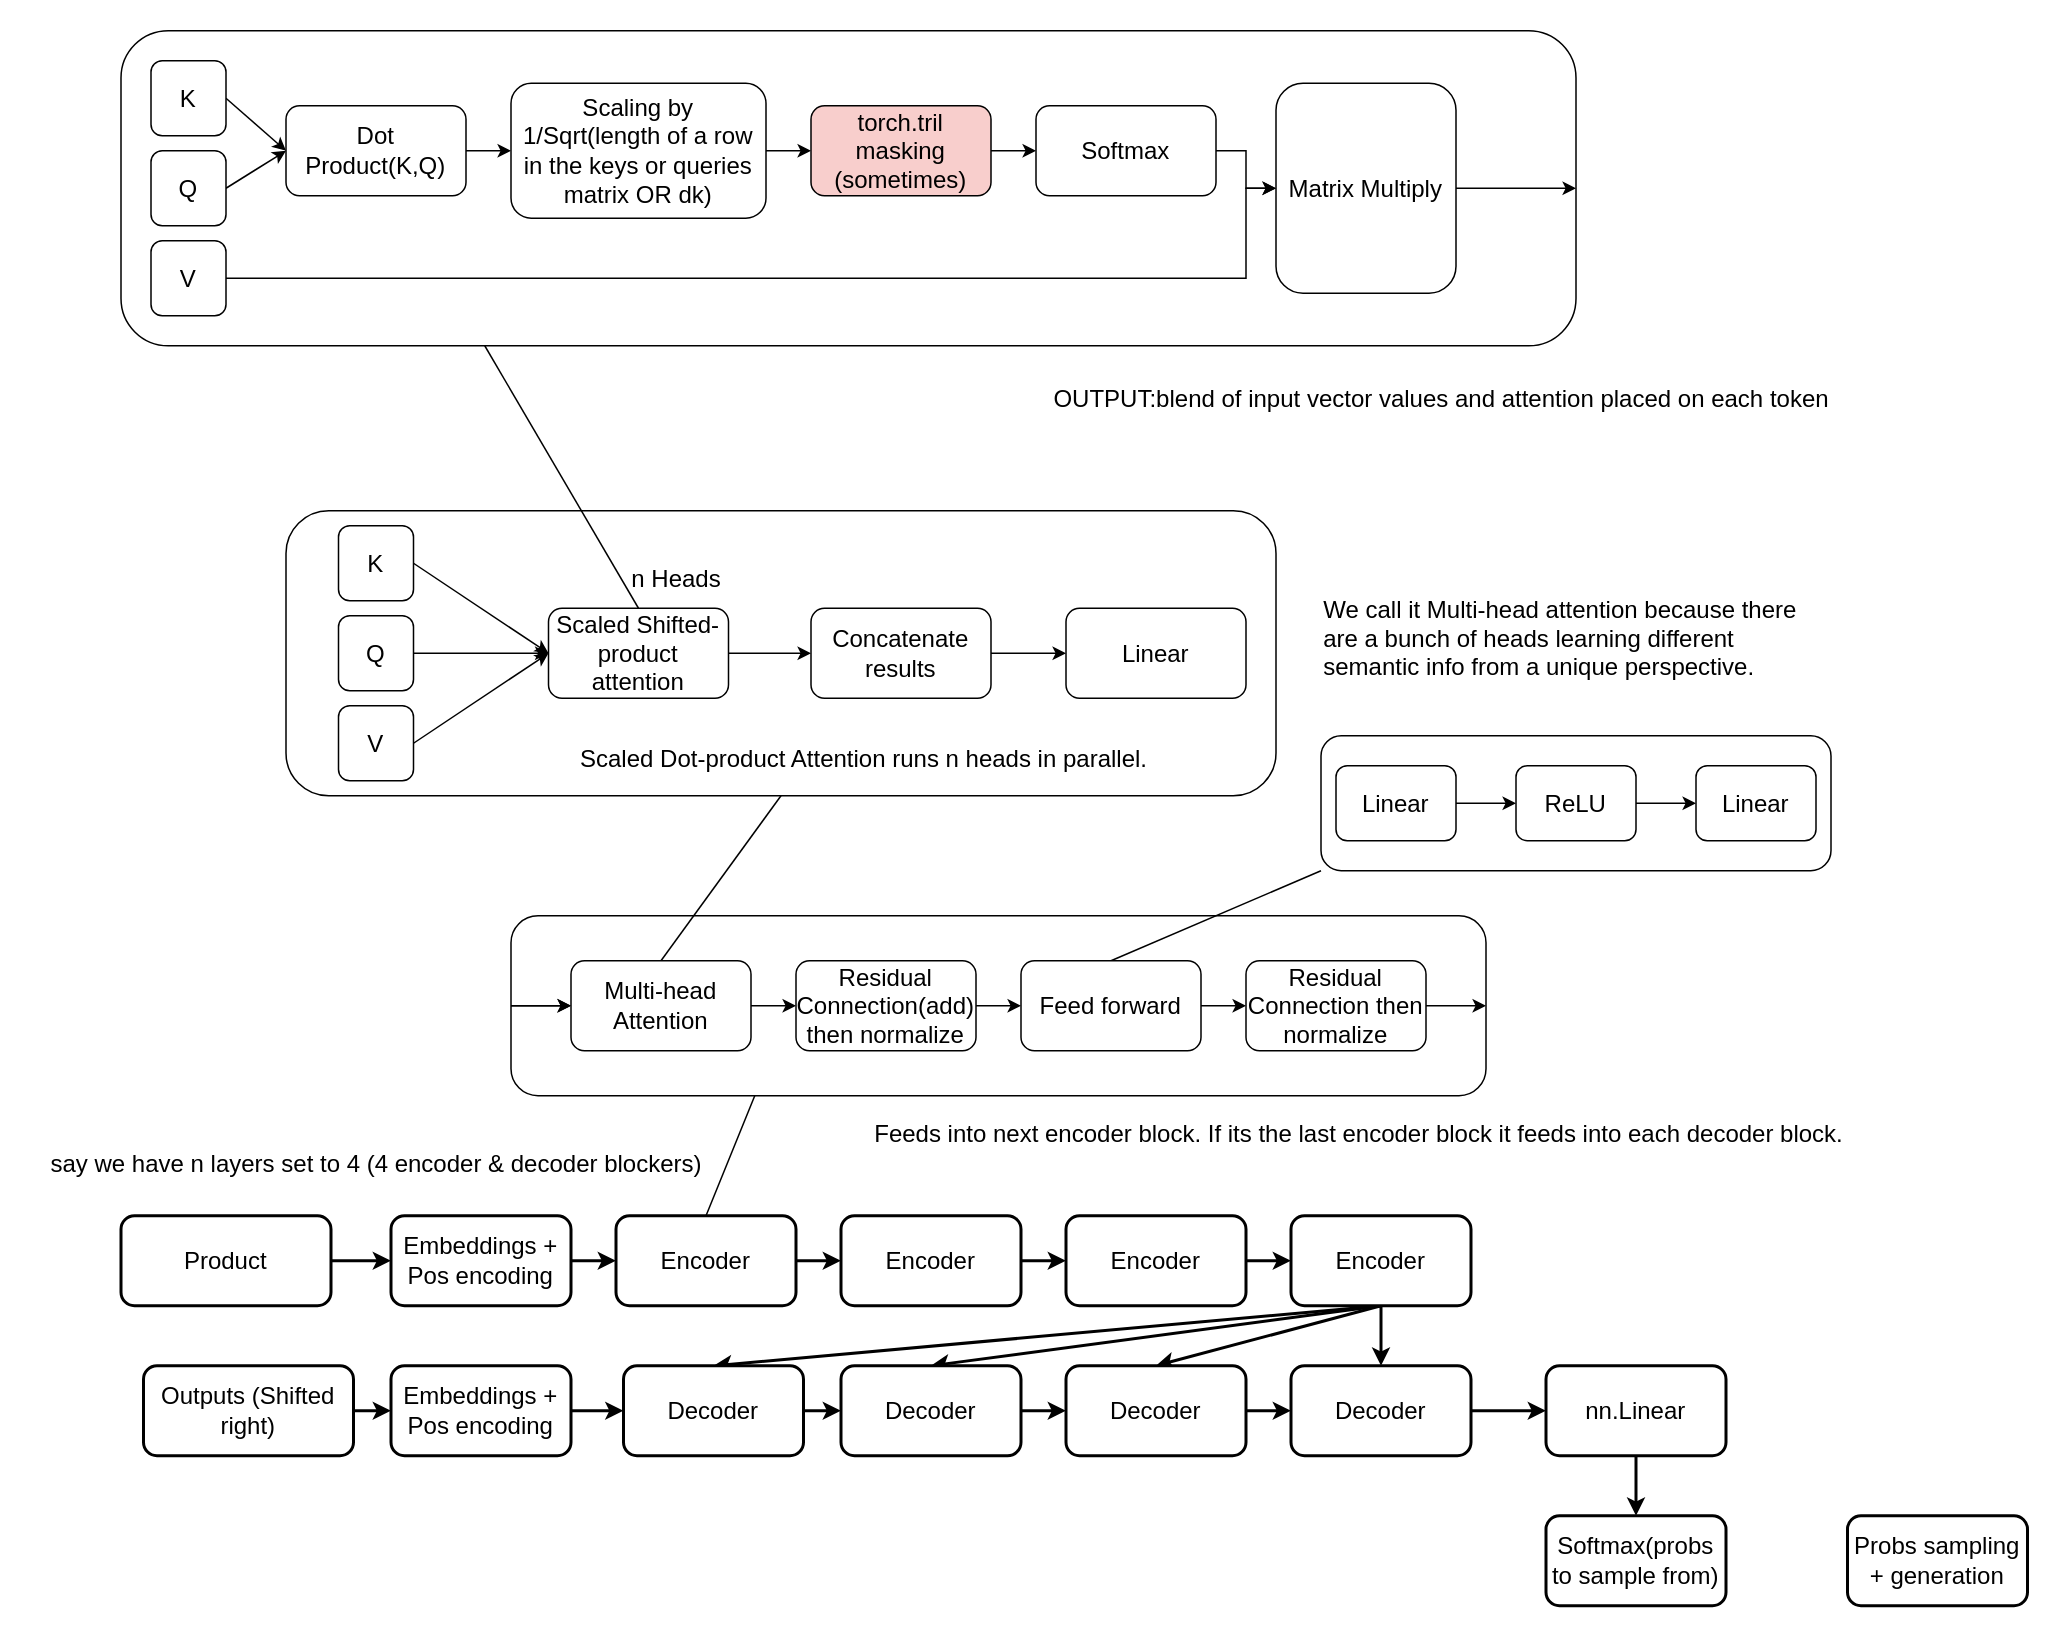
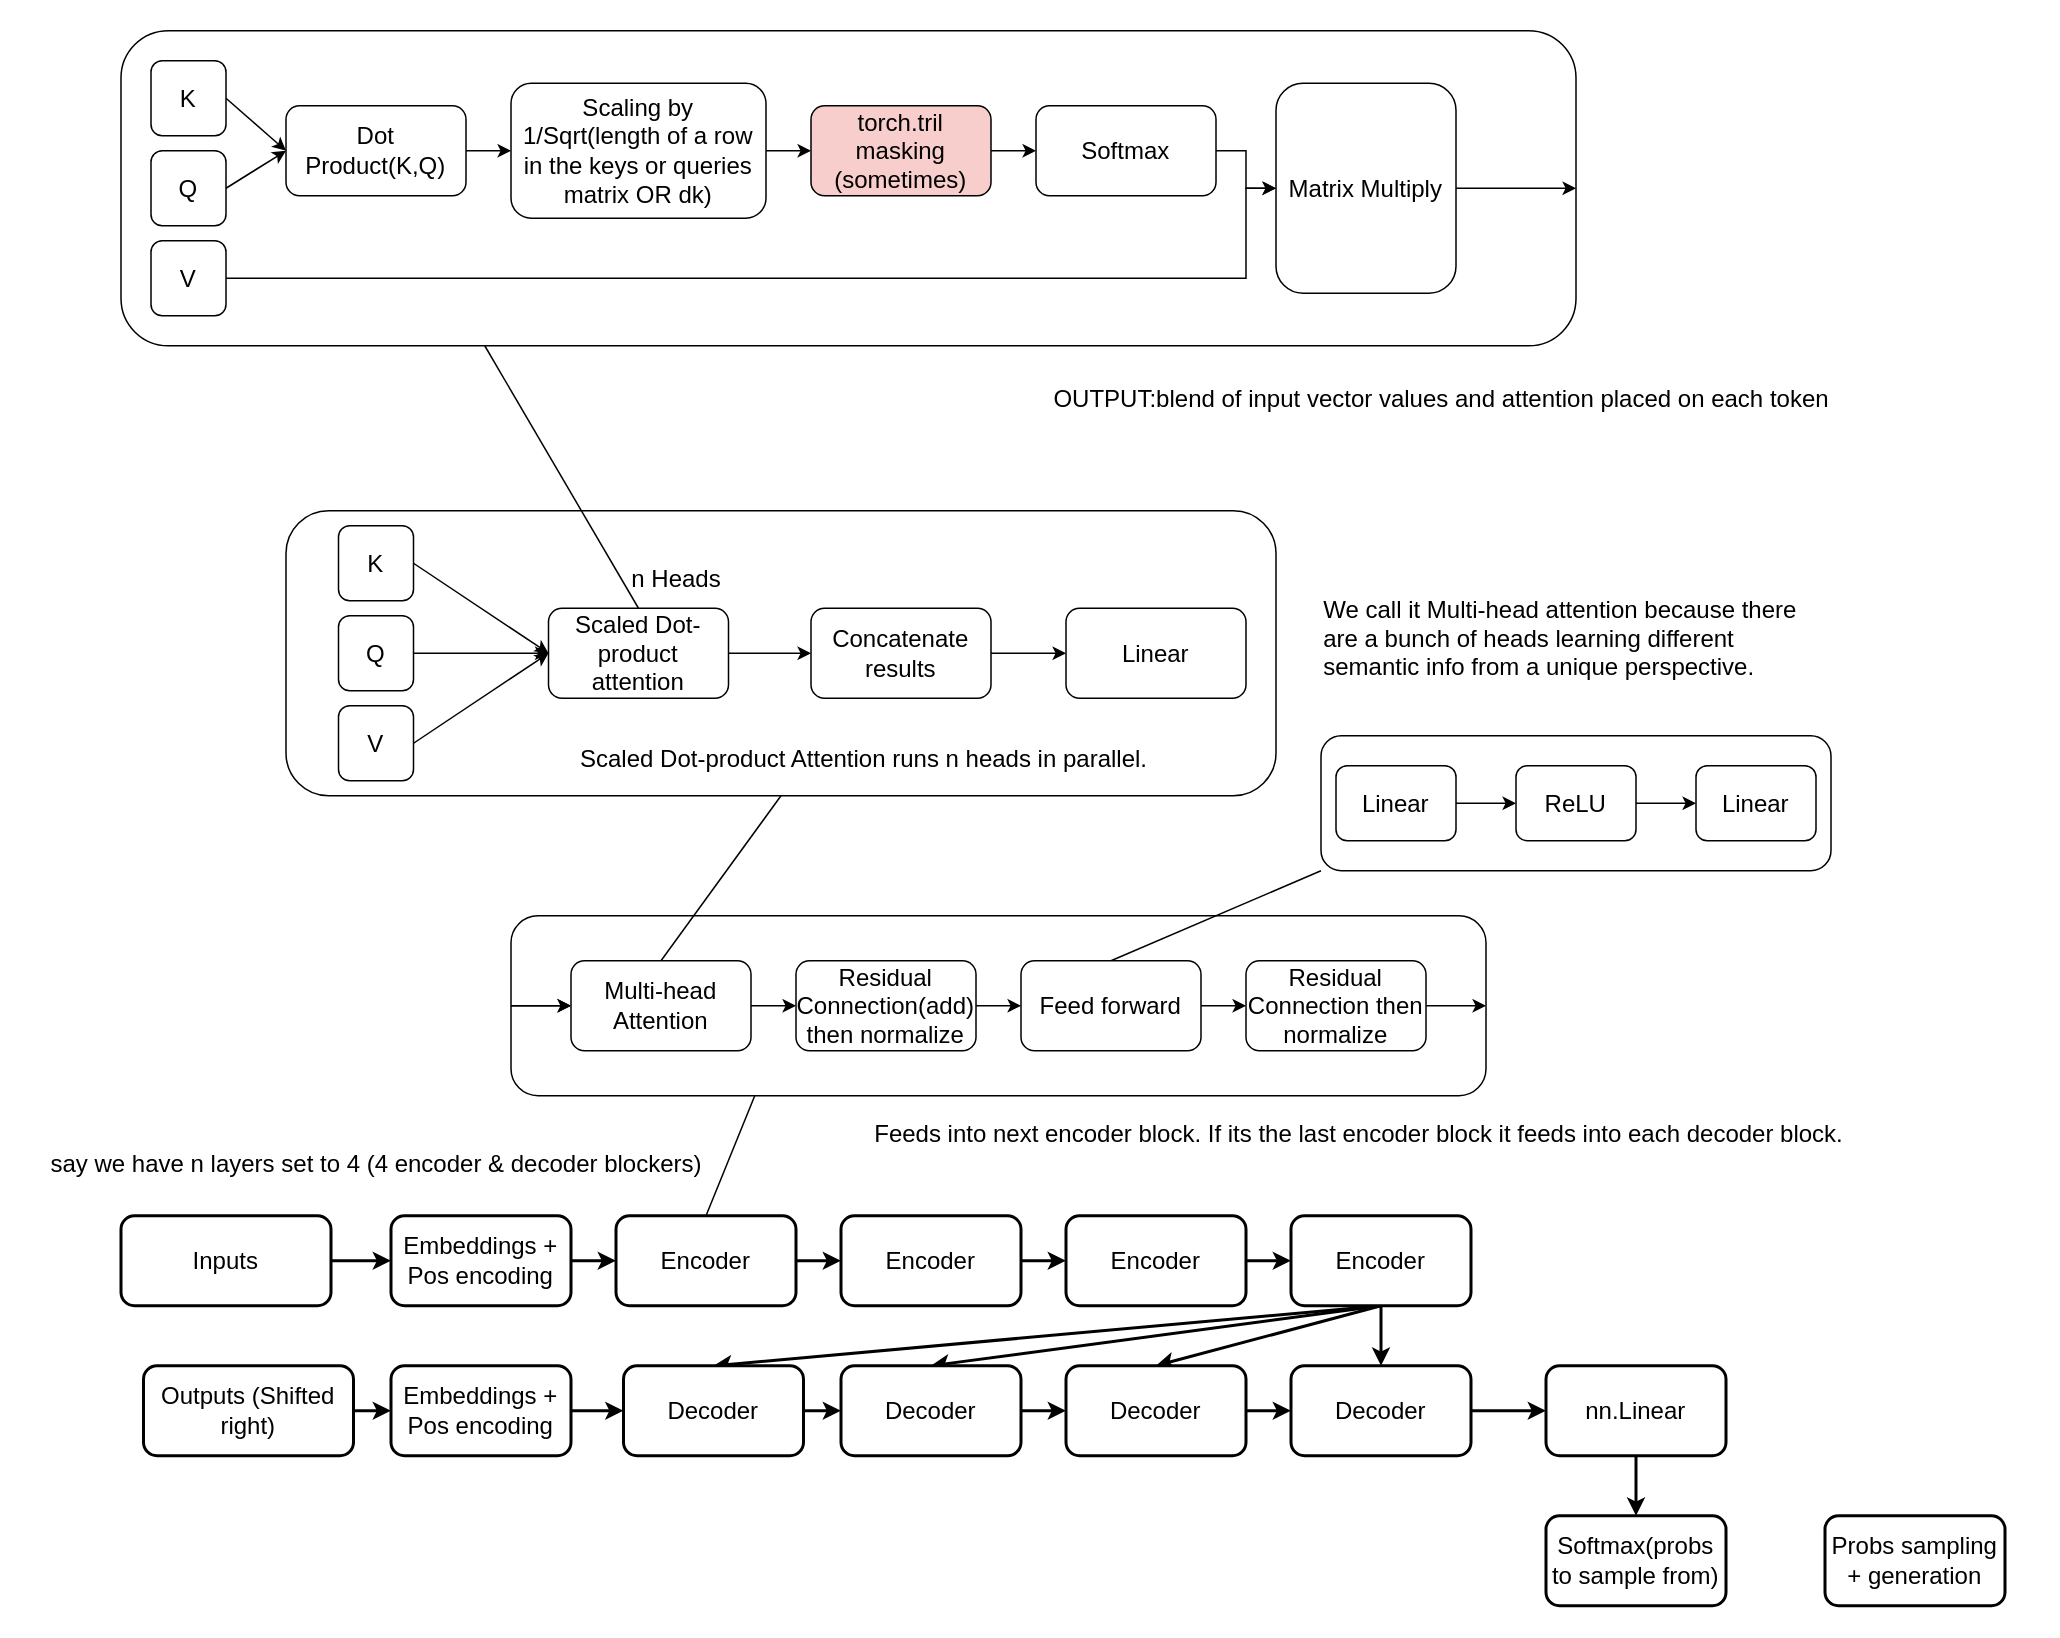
node "Scaled Shifted-product attention": label "Scaled Shifted-product attention" -> "Scaled Dot-product attention"
node "Product": label "Product" -> "Inputs"
node "Probs sampling + generation": moved (1937, 1561) -> (1915, 1561)
